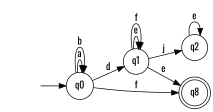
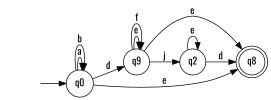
node "q1": label "q1" -> "q9"
edge "q2" -> "q8": added, label "d"
edge "q0" -> "q8": label "f" -> "e"
